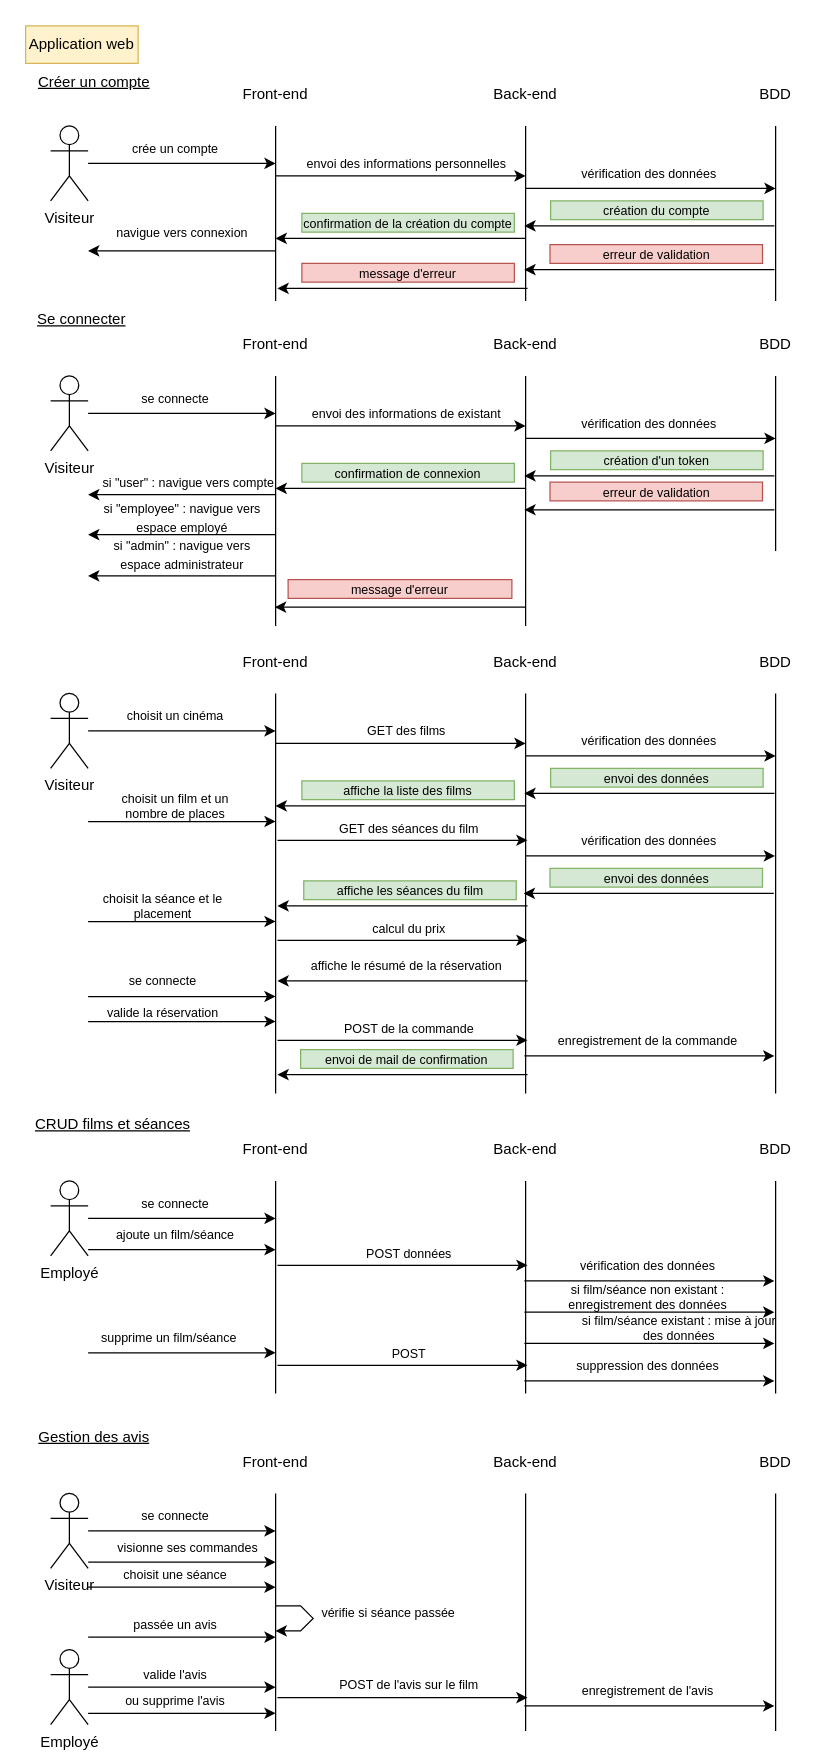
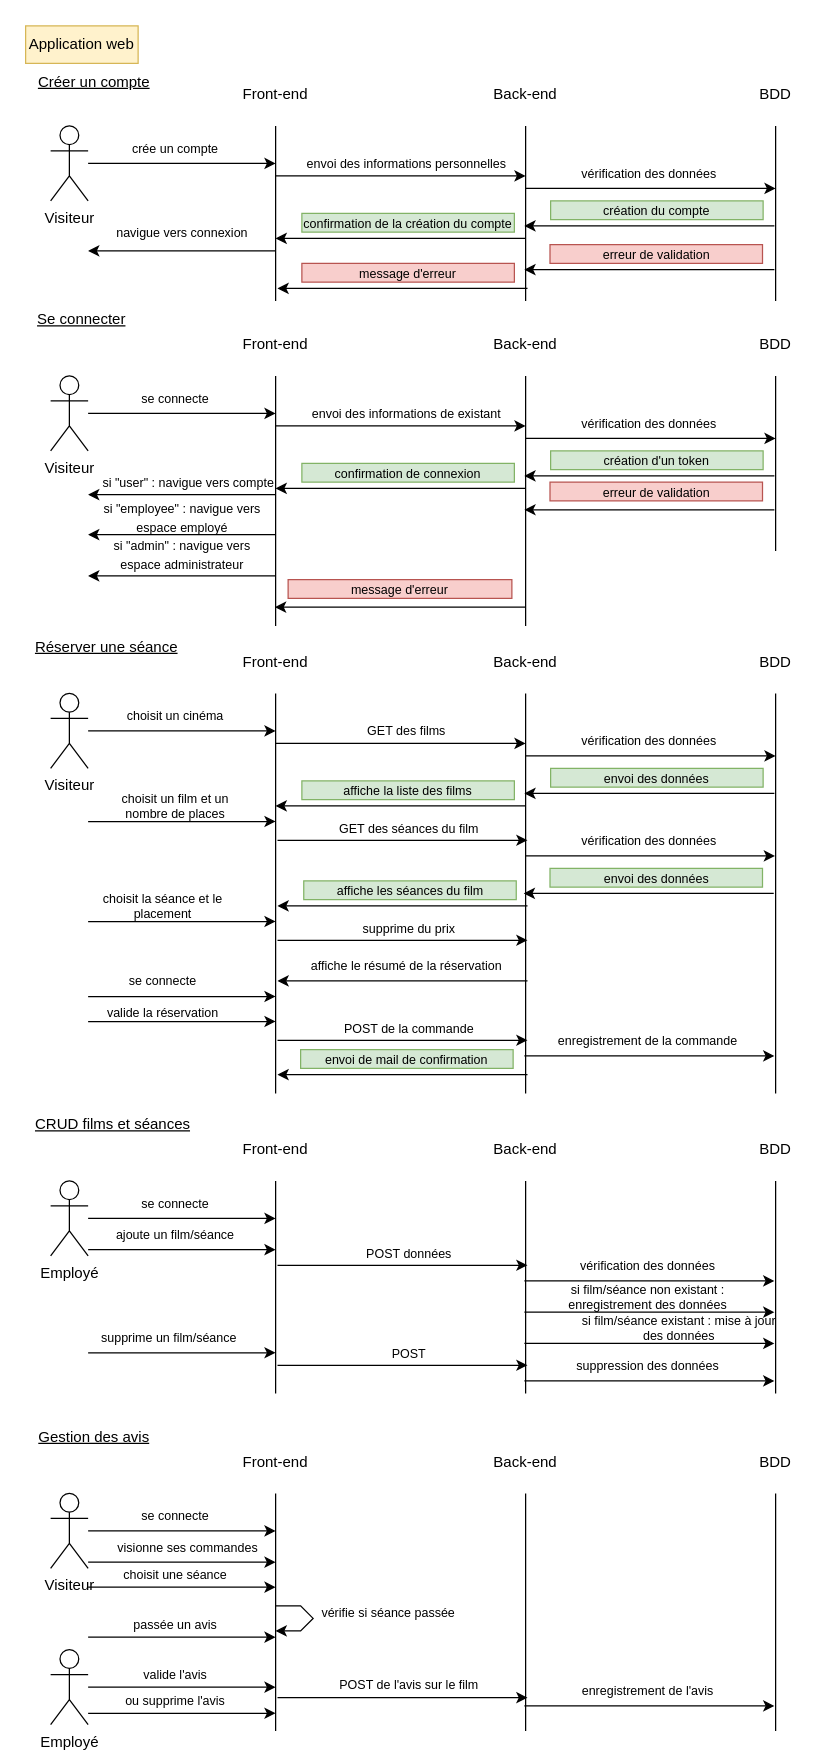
node "Réserver une séance": added
node "calcul du prix": label "calcul du prix" -> "supprime du prix"
